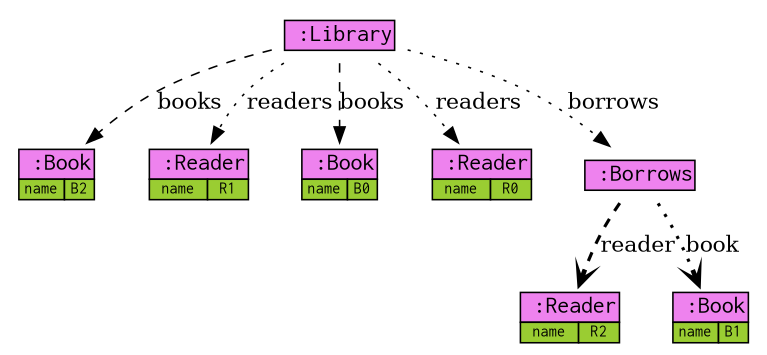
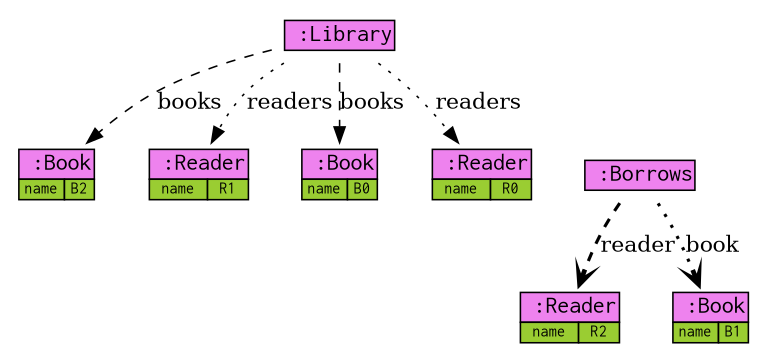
edge ":Library" -> ":Borrows": removed, label "borrows"
